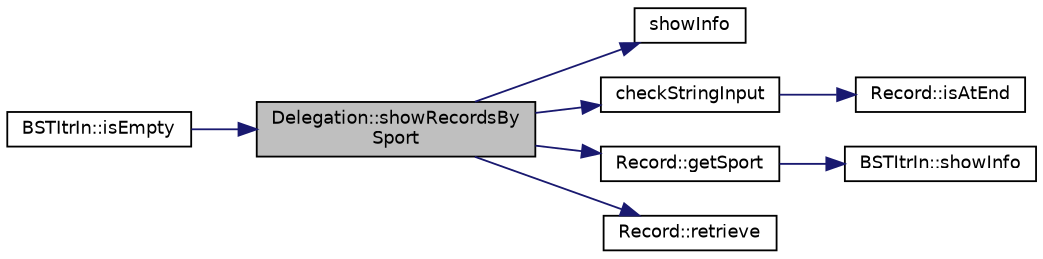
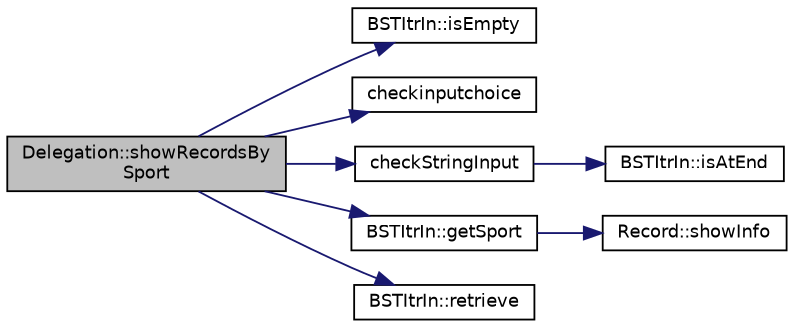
node "showInfo": label "showInfo" -> "checkinputchoice"
node "Record::isAtEnd": label "Record::isAtEnd" -> "BSTItrIn::isAtEnd"
edge "BSTItrIn::isEmpty" -> "Delegation::showRecordsBy Sport": reversed
node "Record::getSport": label "Record::getSport" -> "BSTItrIn::getSport"
node "BSTItrIn::showInfo": label "BSTItrIn::showInfo" -> "Record::showInfo"
node "Record::retrieve": label "Record::retrieve" -> "BSTItrIn::retrieve"
